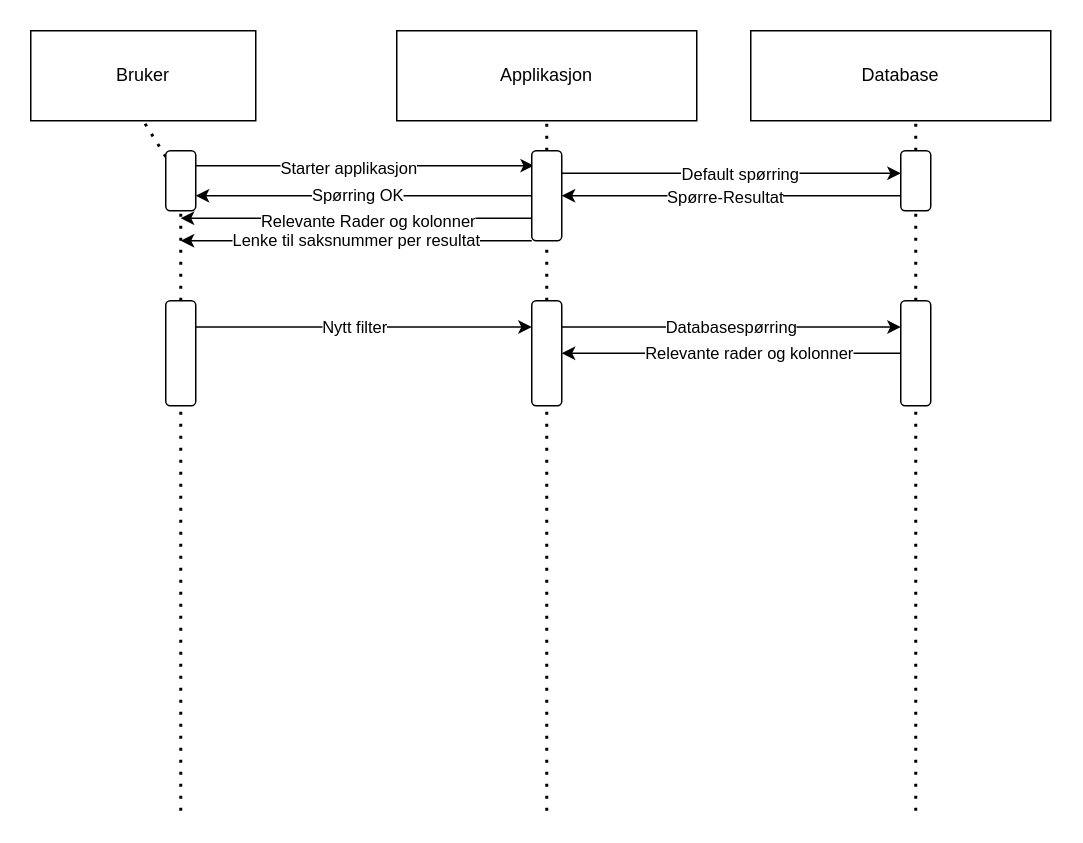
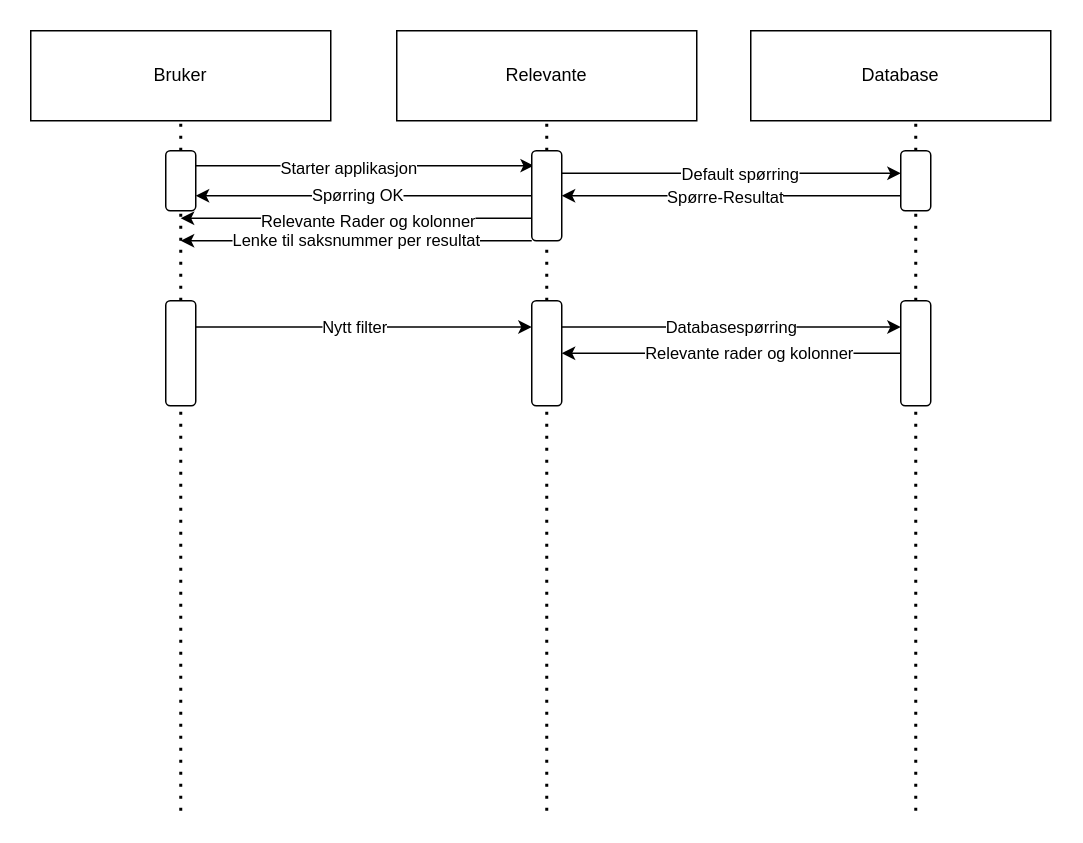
node "Bruker": size 225x90 -> 300x90
node "Applikasjon": label "Applikasjon" -> "Relevante"
